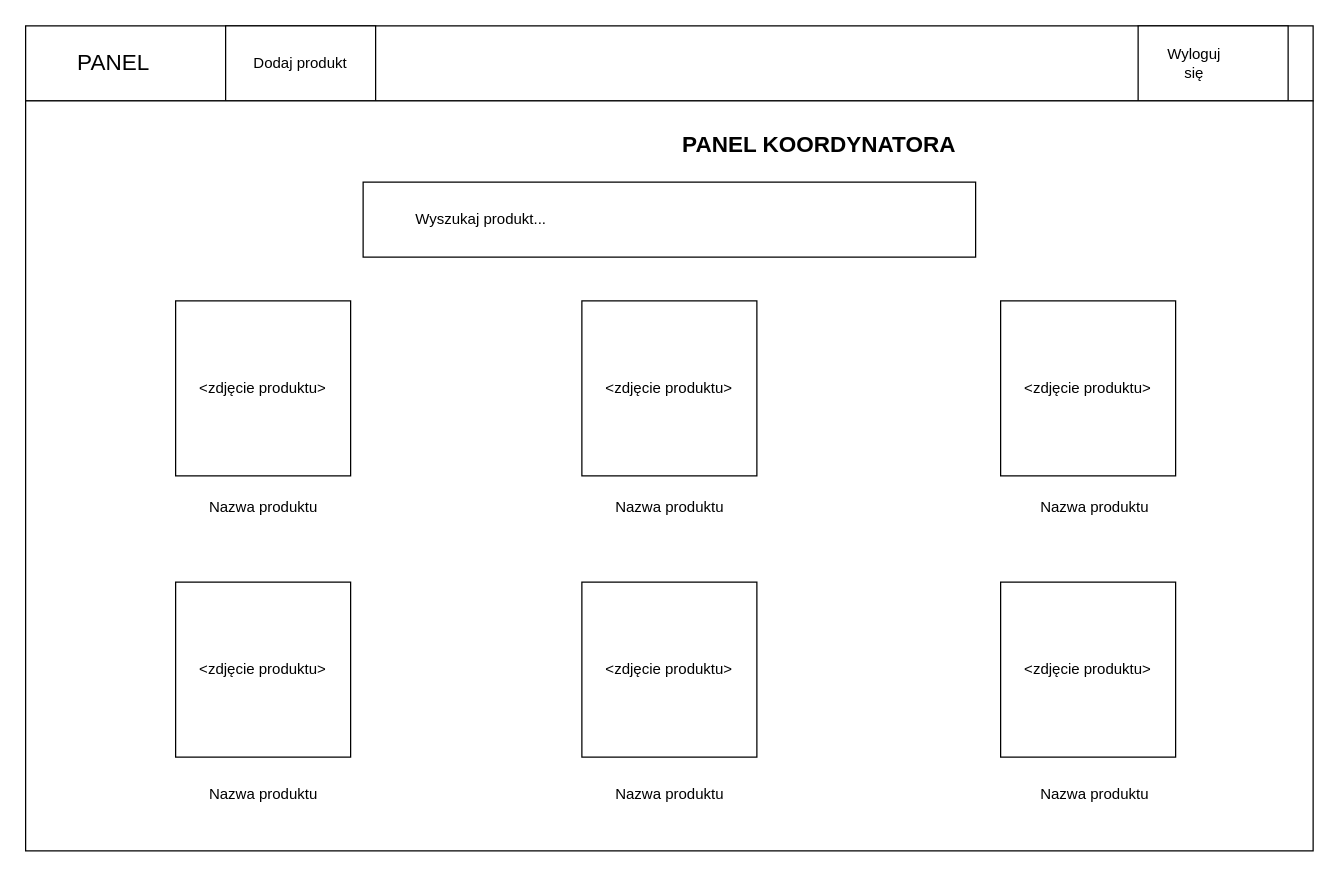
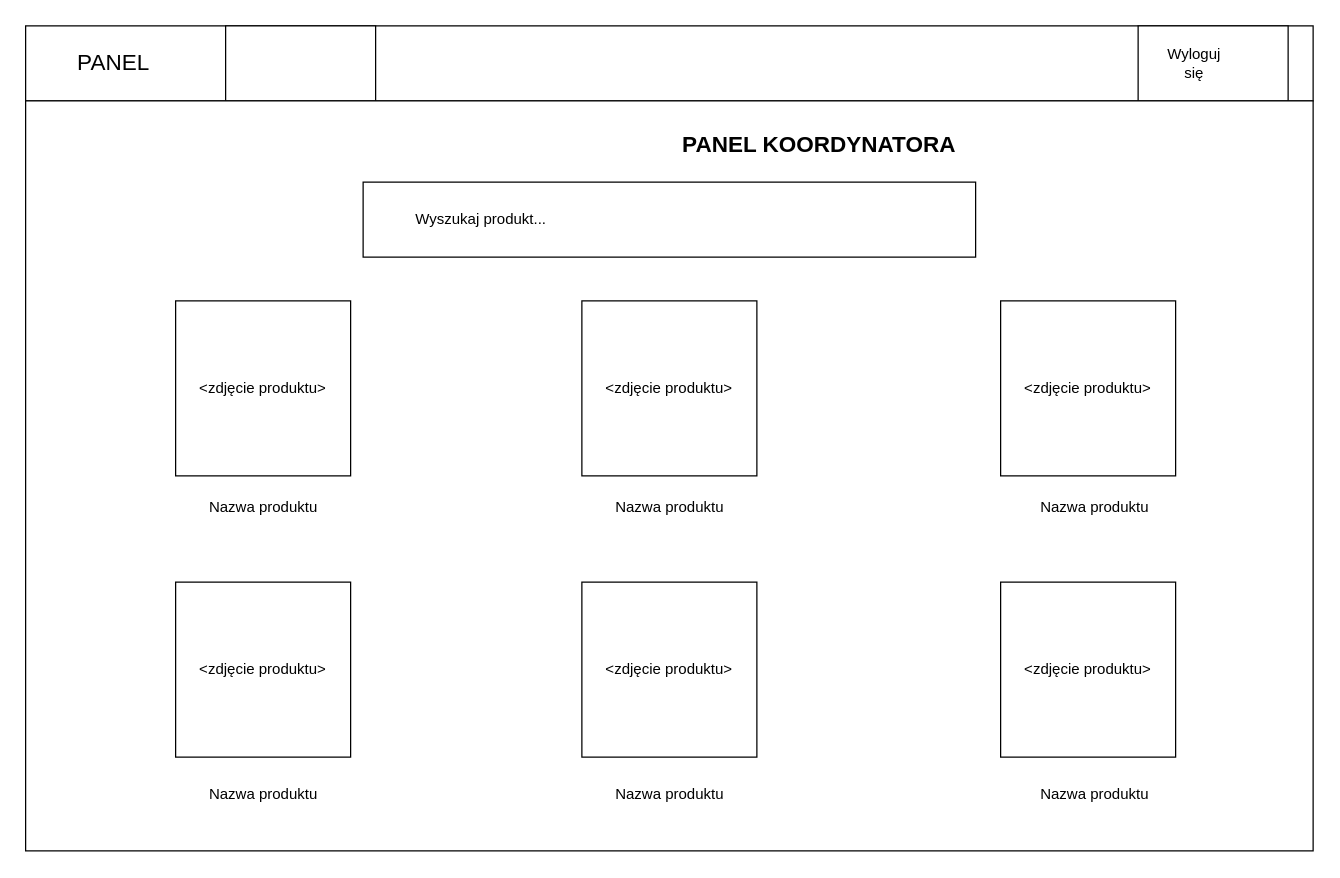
node "Dodaj produkt": removed
